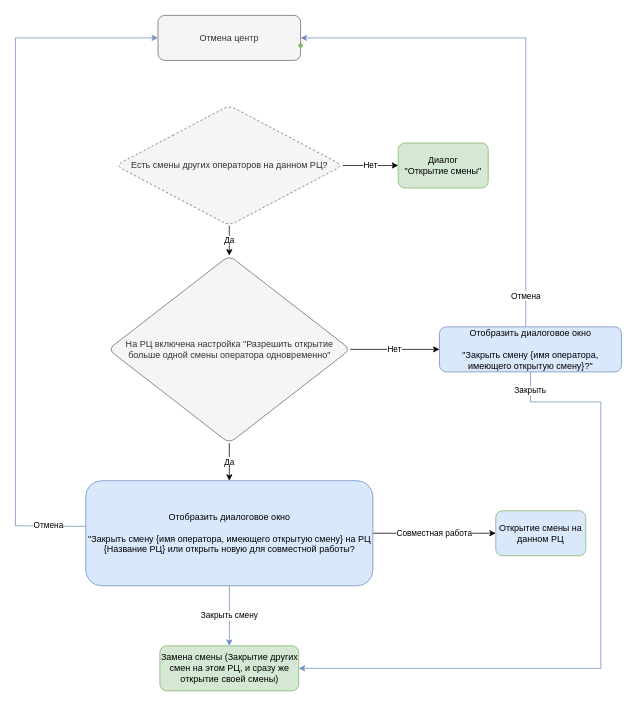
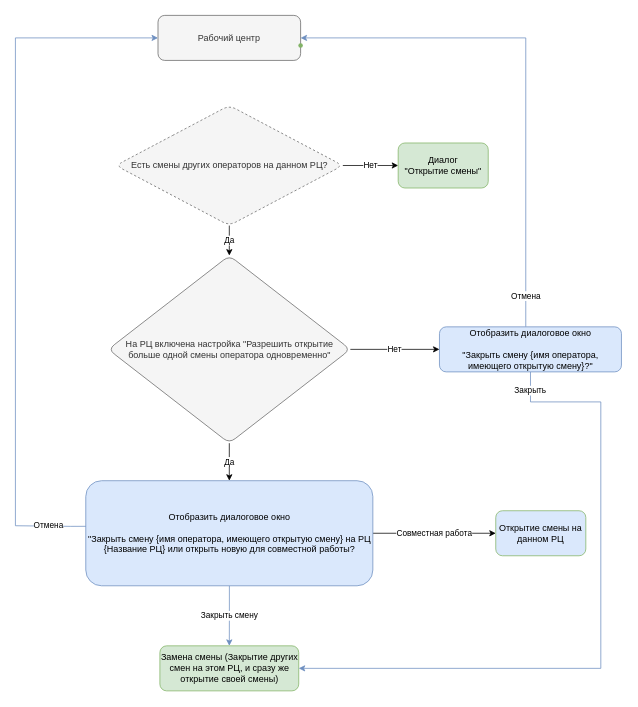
node "Отмена центр": label "Отмена центр" -> "Рабочий центр"
